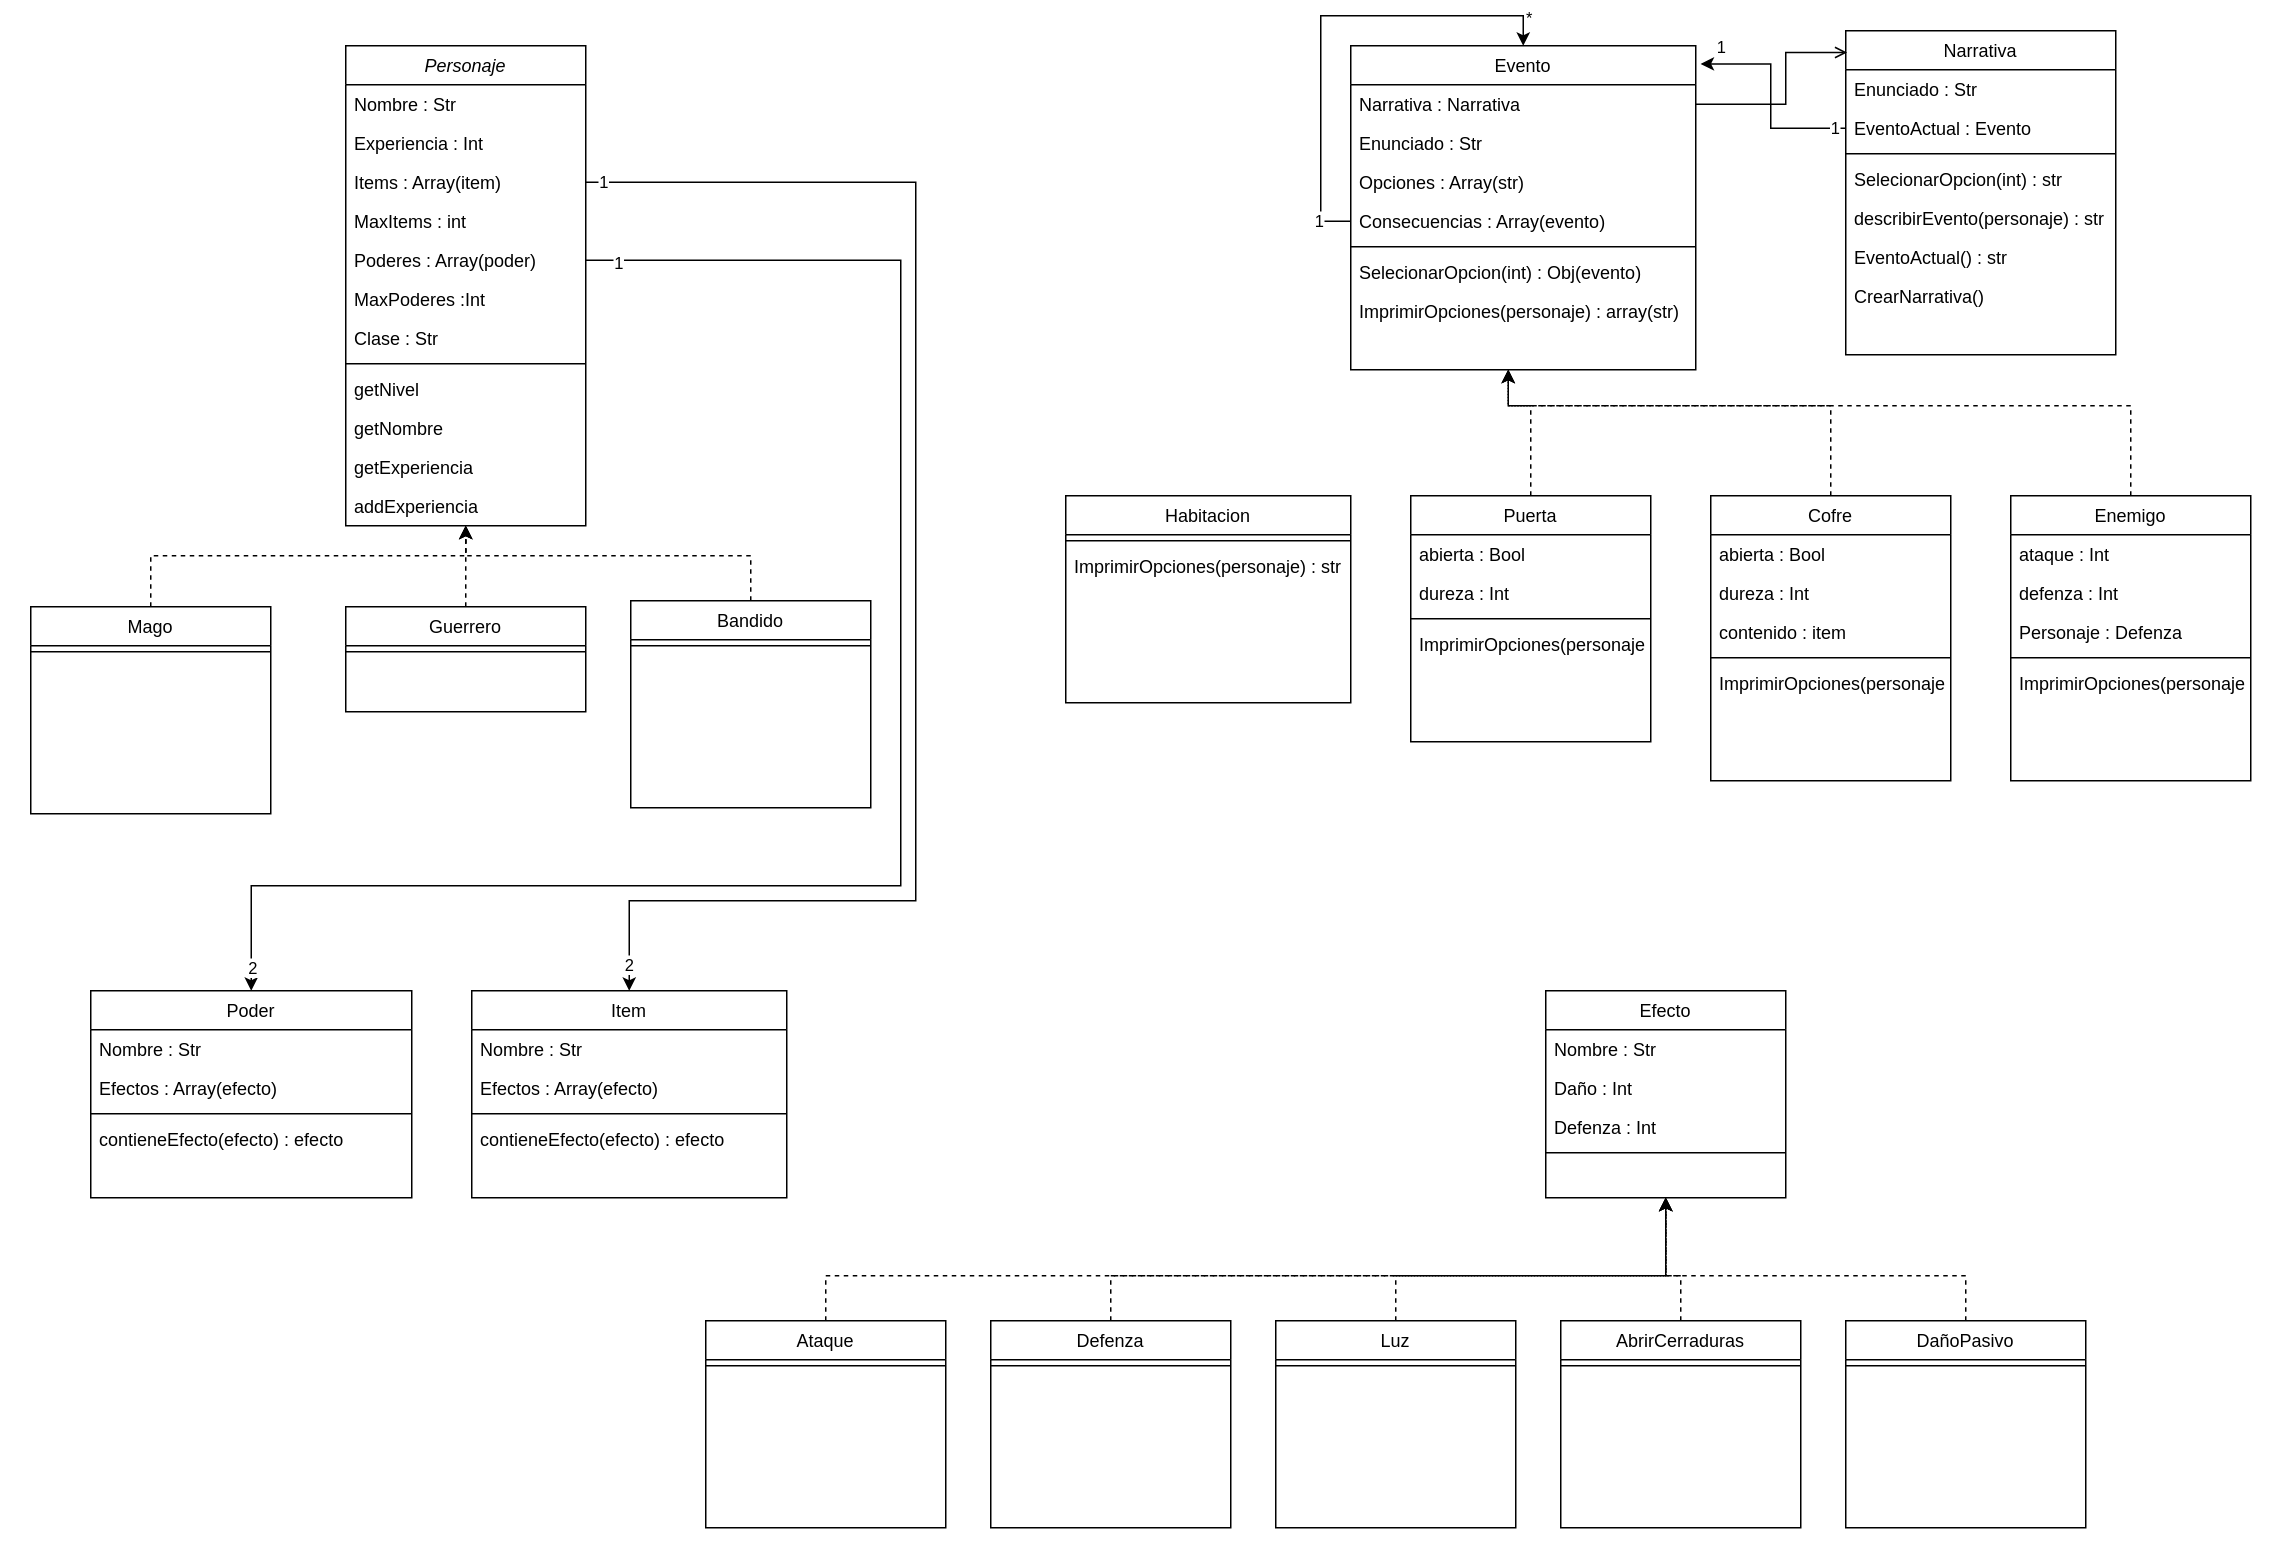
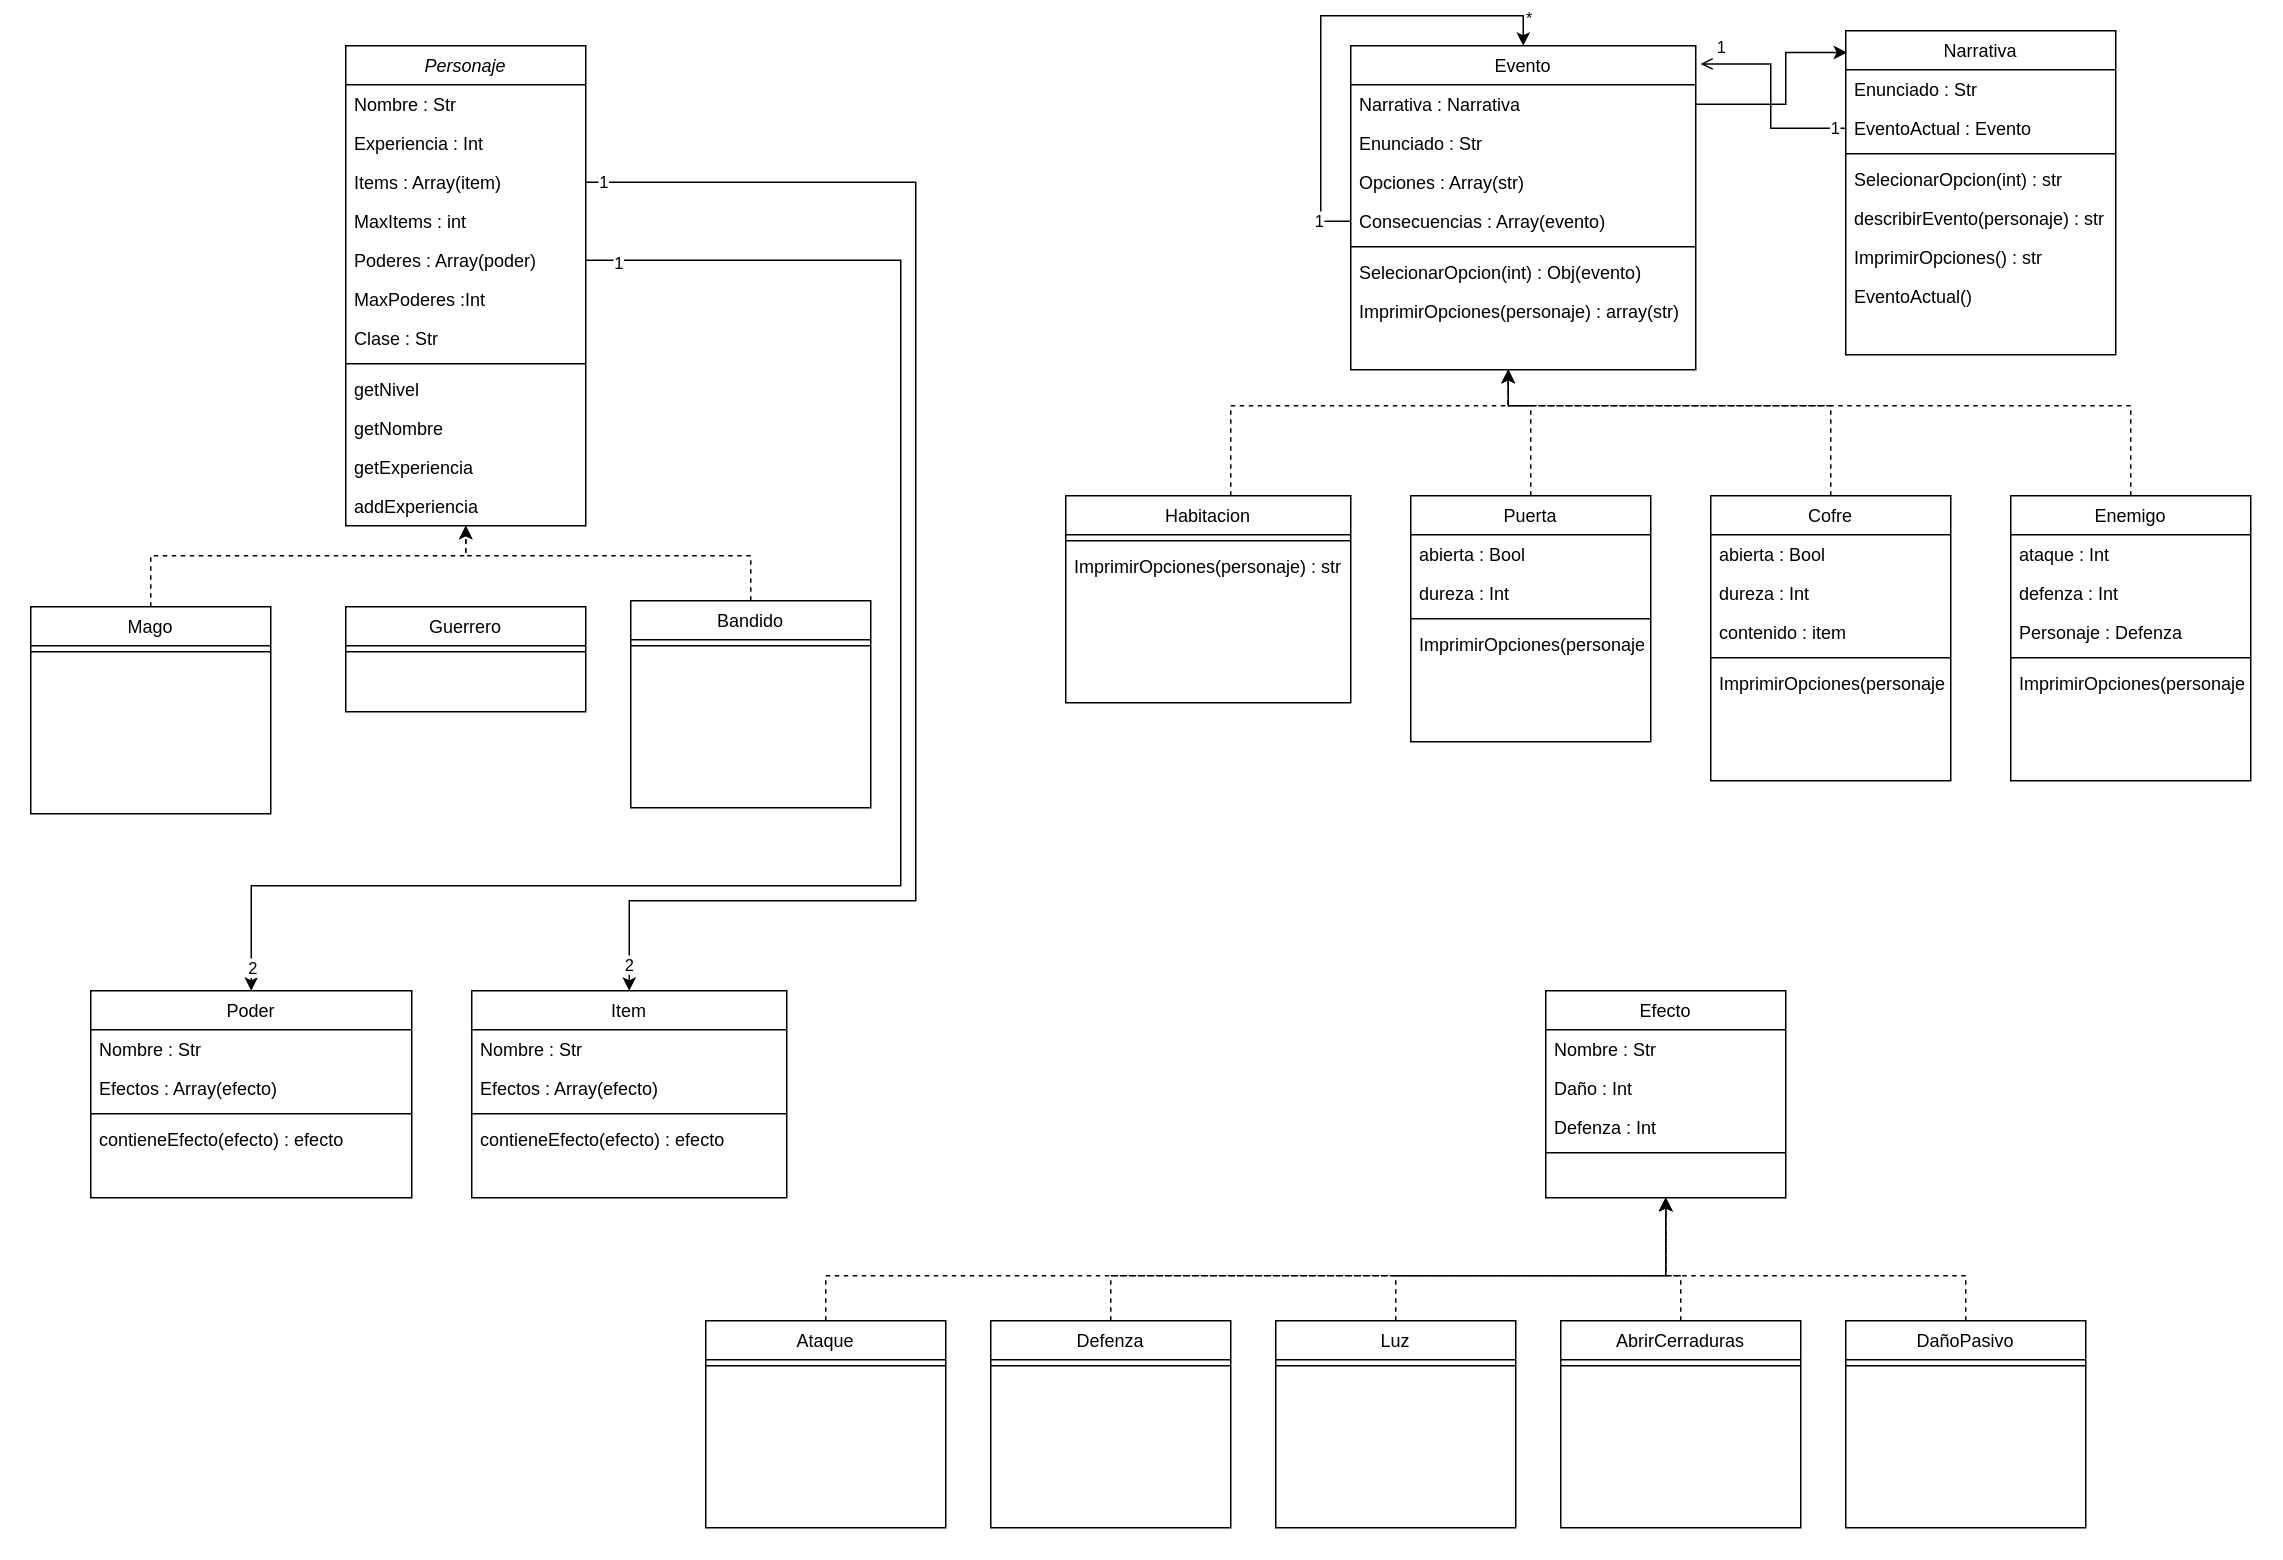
edge "Narrativa : Narrativa" -> "Narrativa": arrowhead open -> classic
edge "EventoActual : Evento" -> "Evento": arrowhead classic -> open
node "EventoActual() : str": label "EventoActual() : str" -> "ImprimirOpciones() : str"
node "CrearNarrativa()": label "CrearNarrativa()" -> "EventoActual()"
edge "Habitacion" -> "Evento": added
edge "Guerrero" -> "Personaje": removed
